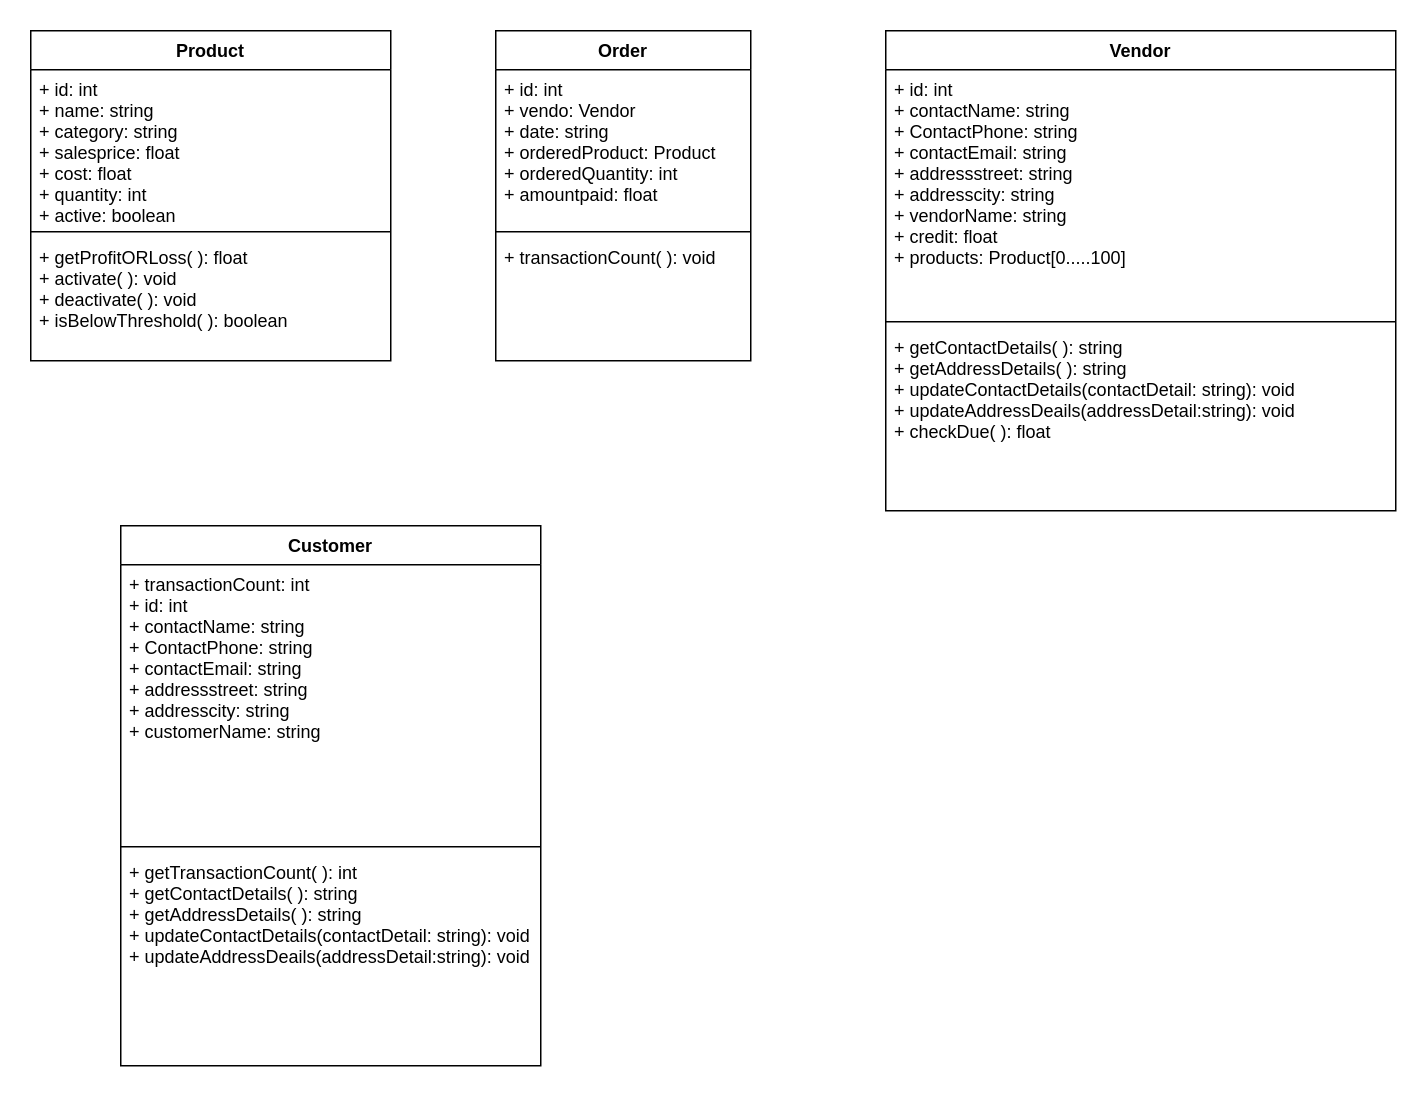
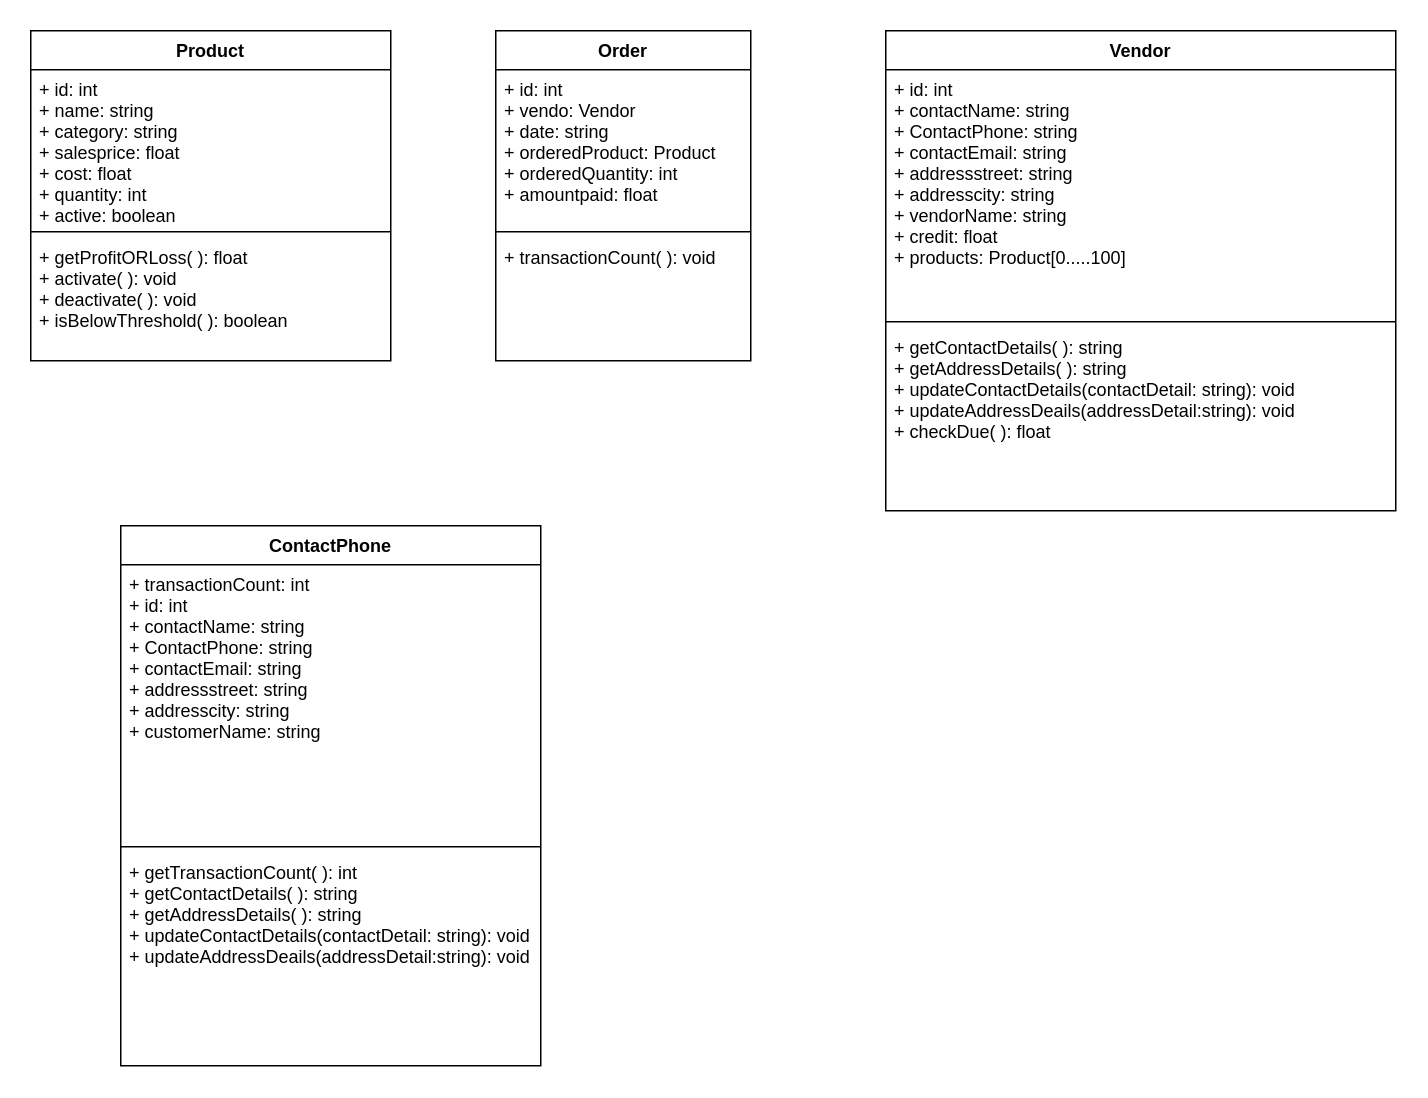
node "Customer": label "Customer" -> "ContactPhone"
